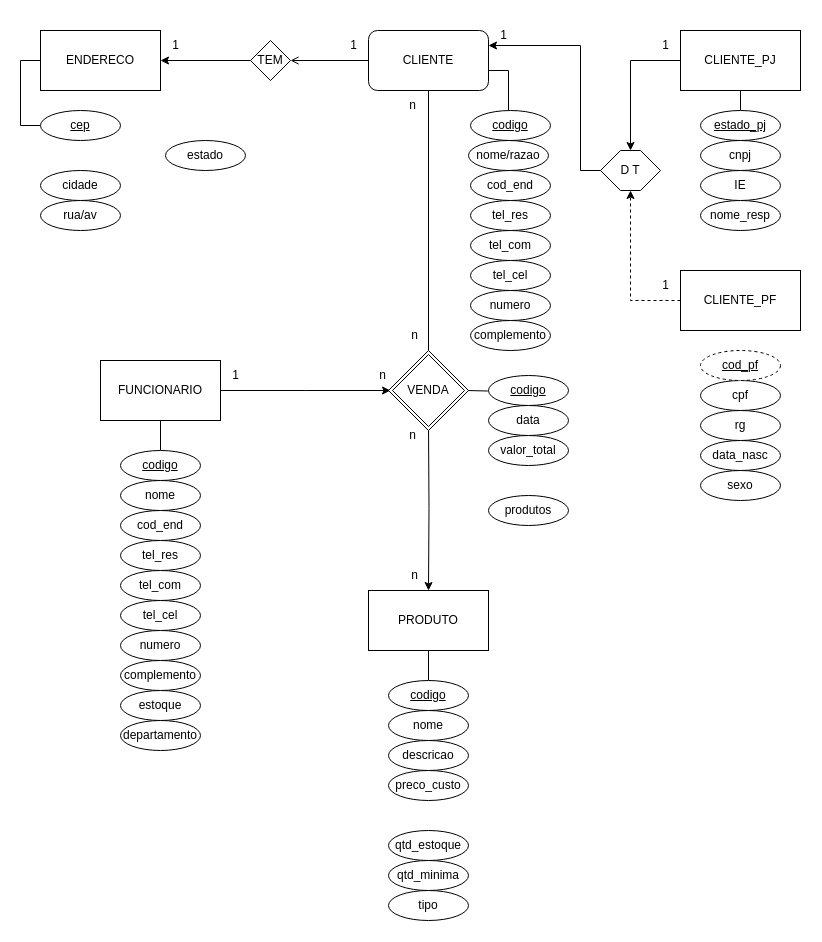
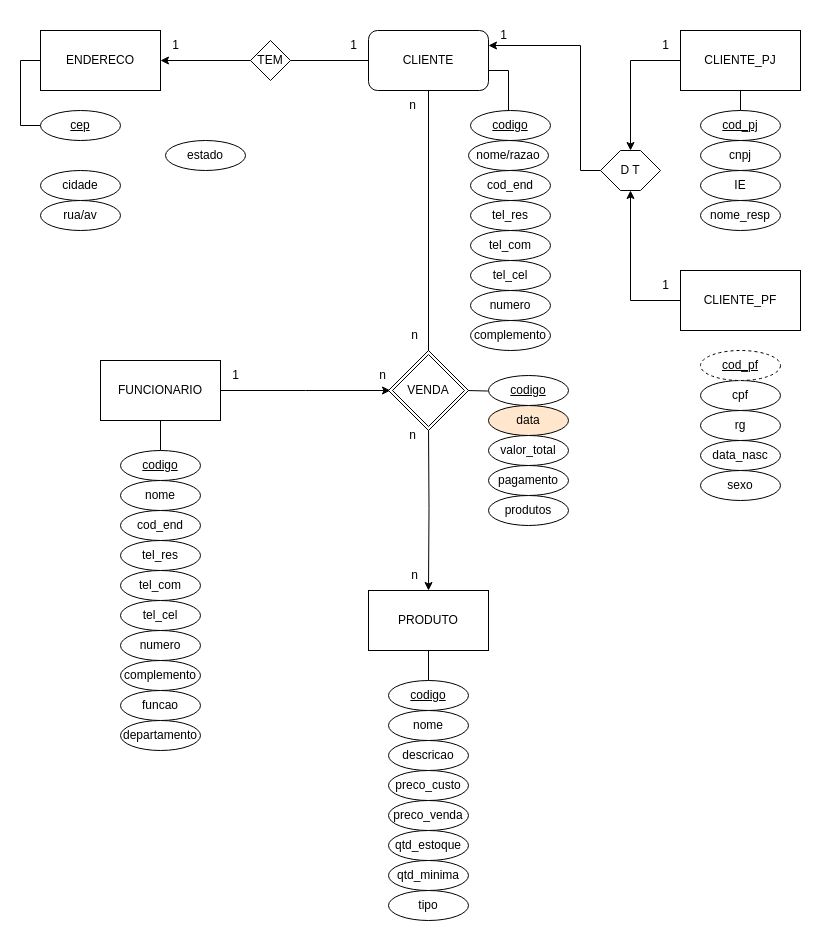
edge "CLIENTE" -> "TEM": arrowhead open -> none
node "estado_pj": label "estado_pj" -> "cod_pj"
edge "CLIENTE_PF" -> "D T": style dashed -> solid
node "data": fillcolor #ffffff -> #ffe6cc
node "pagamento": added
node "estoque": label "estoque" -> "funcao"
node "preco_venda": added
